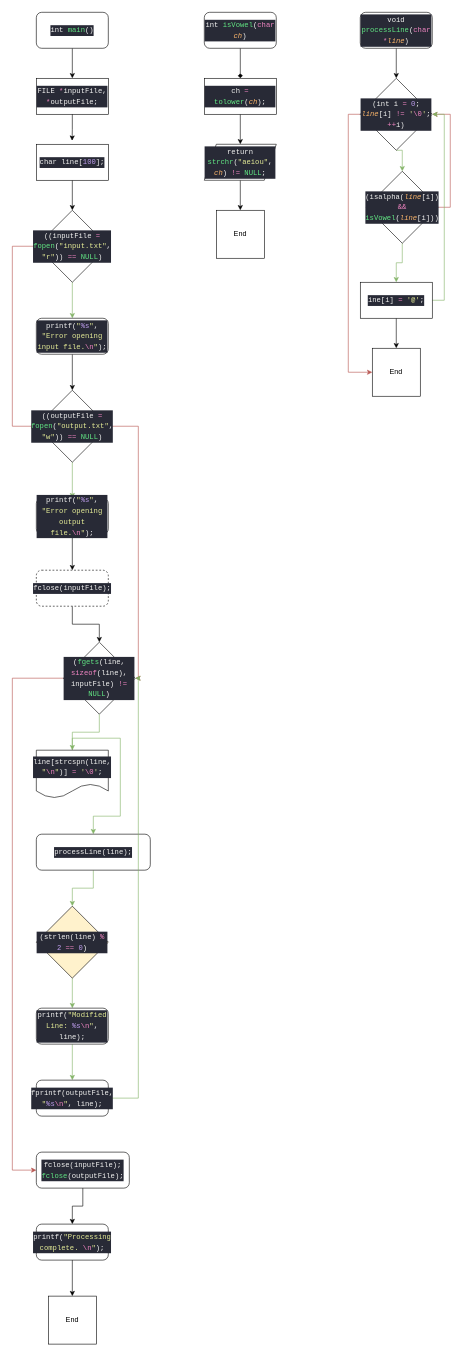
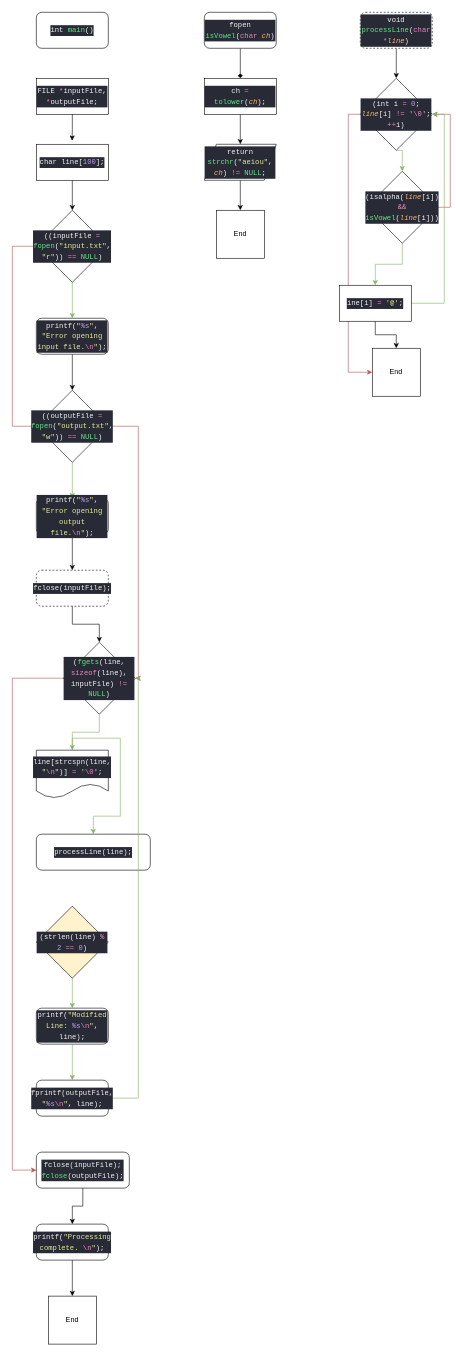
node "int isVowel(char ch)": label "int isVowel(char ch)" -> "fopen isVowel(char ch)"
node "void processLine(char *line)": style solid -> dashed
edge "int main()" -> "FILE *inputFile, *outputFile;": removed
node "ine[i] = '@';": moved (396, 300) -> (375, 303)
edge "processLine(line);" -> "(strlen(line) % 2 == 0)": removed
